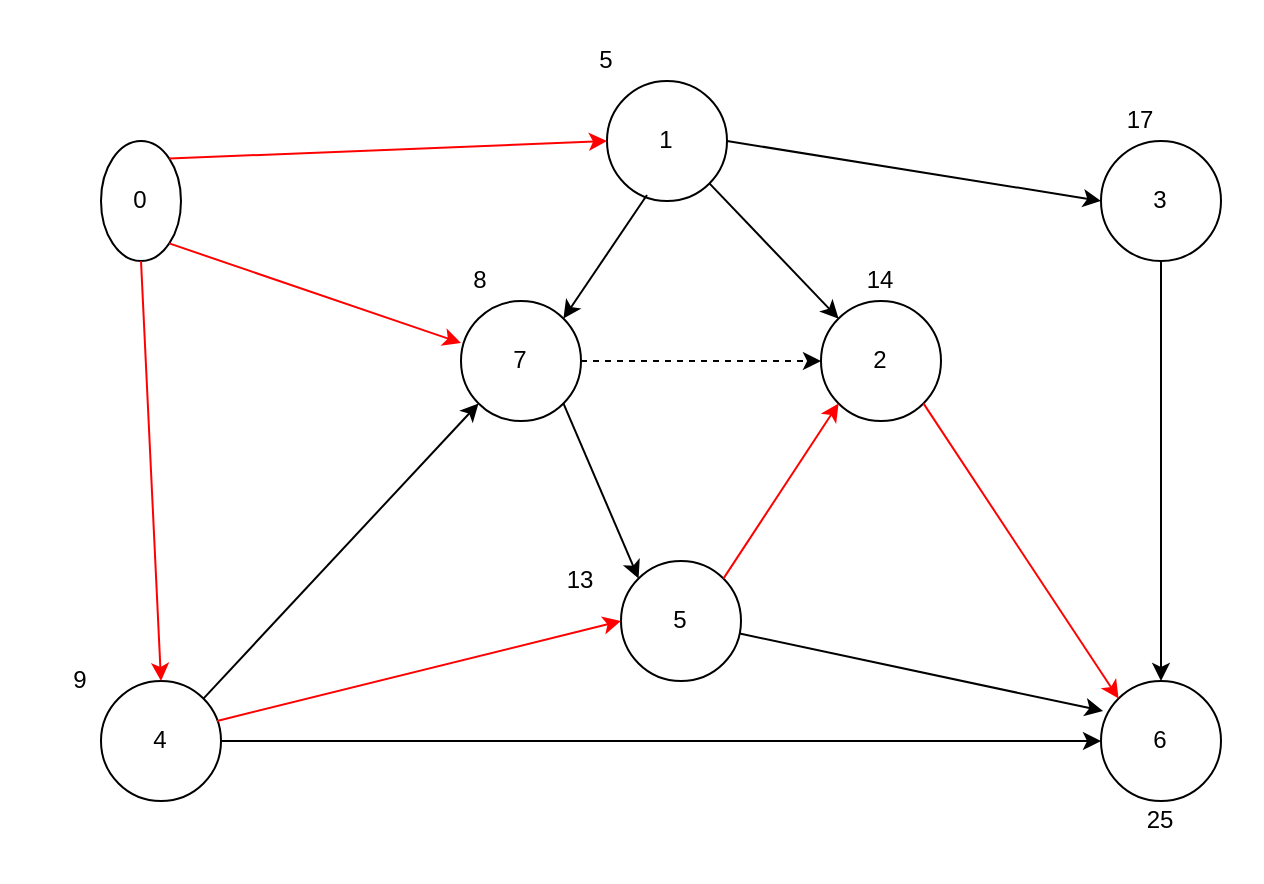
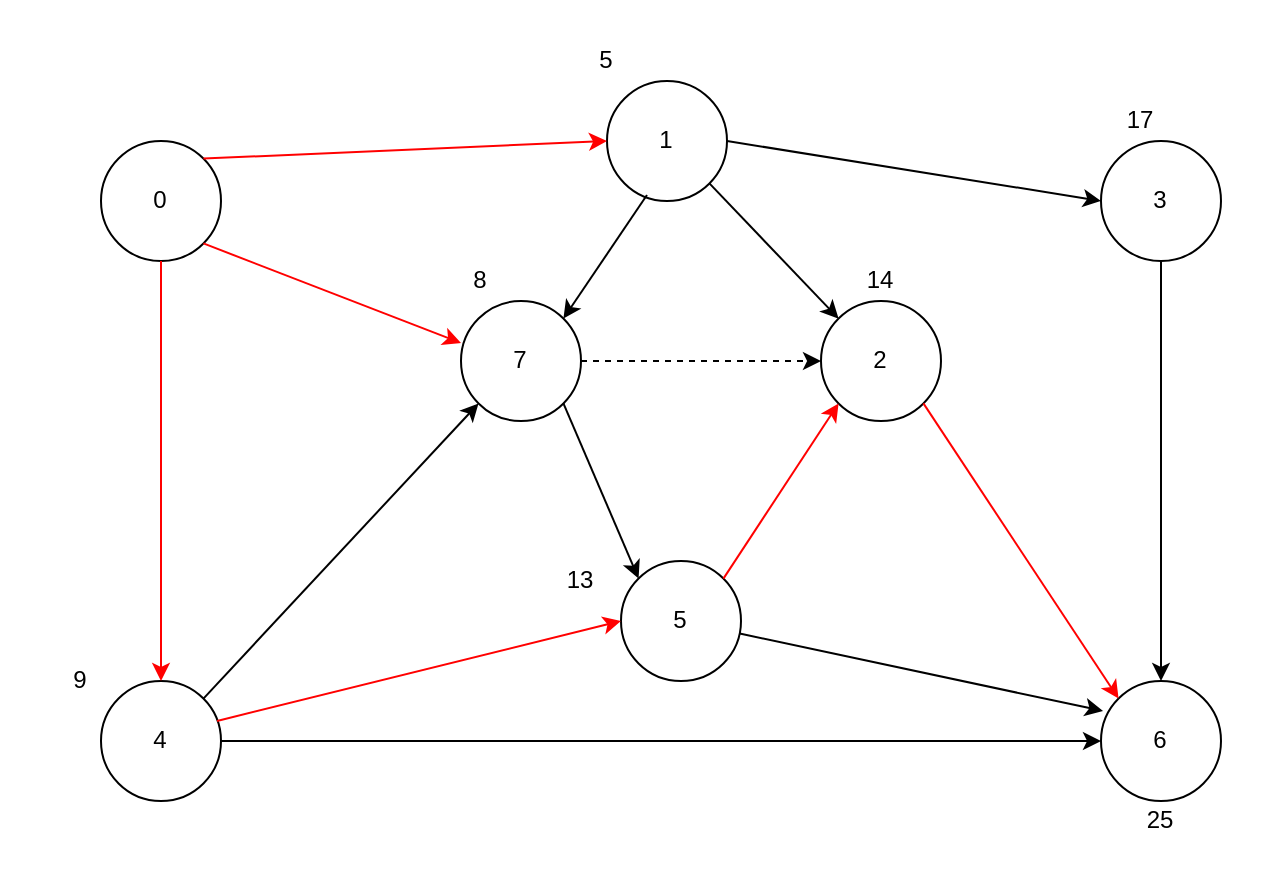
node "0": size 80x120 -> 120x120
